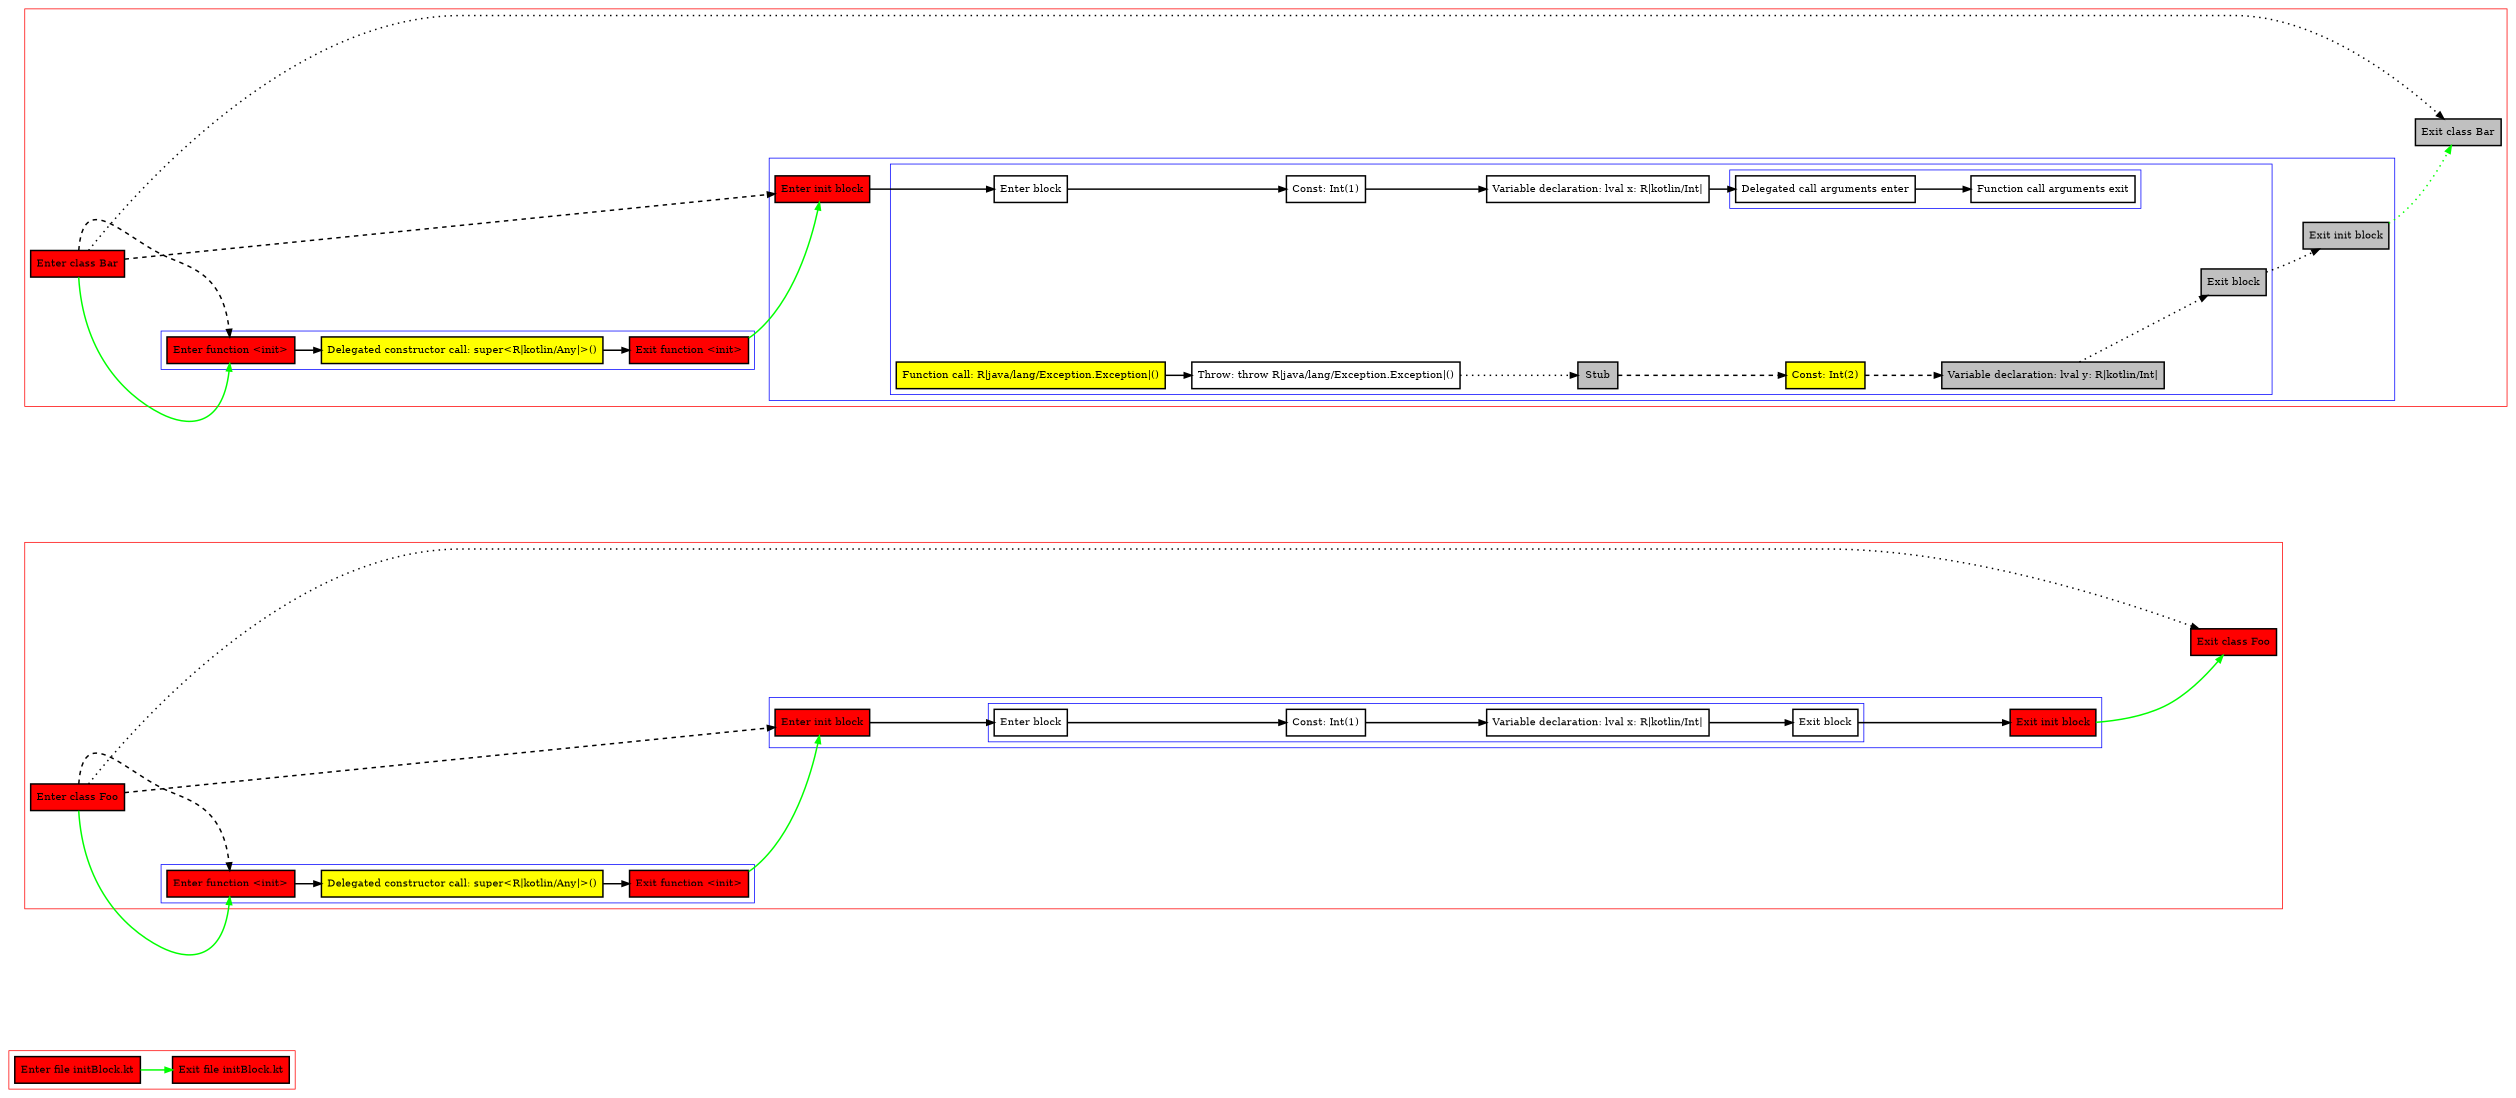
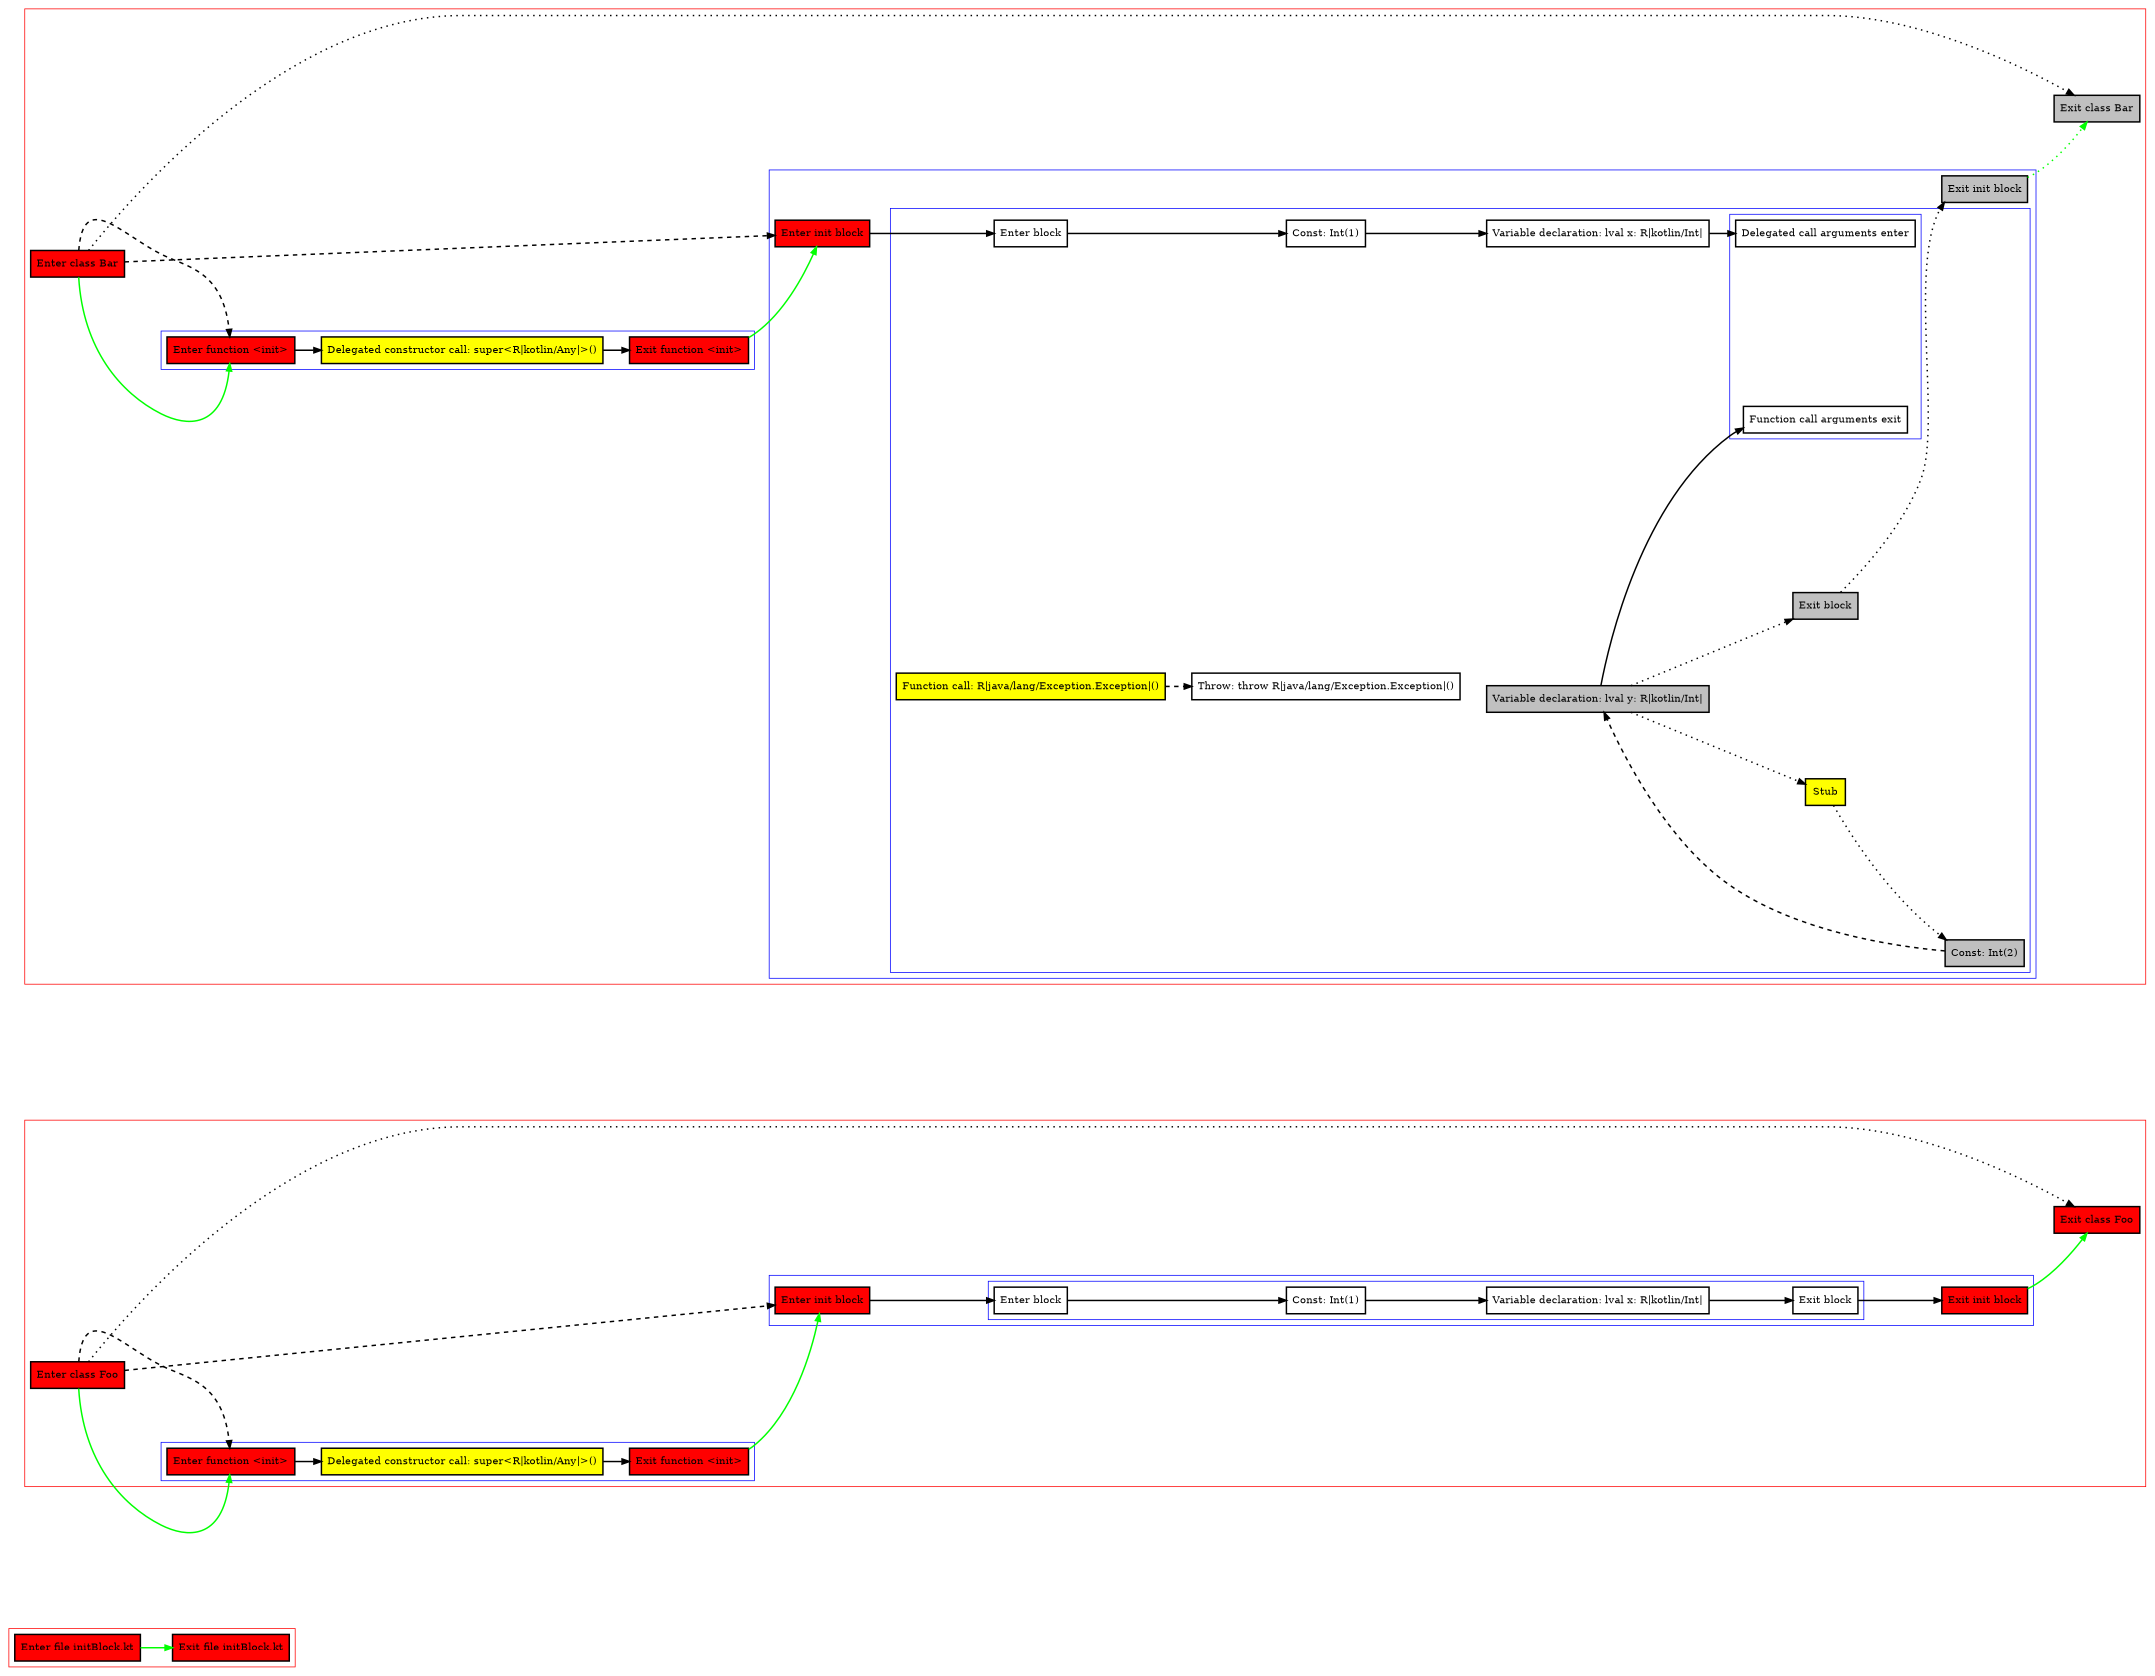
edge "Delegated call arguments enter" -> "Function call arguments exit": now "Variable declaration: lval y: R|kotlin/Int|" -> "Function call arguments exit"
edge "Function call: R|java/lang/Exception.Exception|()" -> "Throw: throw R|java/lang/Exception.Exception|()": style solid -> dashed
edge "Throw: throw R|java/lang/Exception.Exception|()" -> "Stub": now "Variable declaration: lval y: R|kotlin/Int|" -> "Stub"
node "Stub": fillcolor gray -> yellow
edge "Stub" -> "Const: Int(2)": style dashed -> dotted
node "Const: Int(2)": fillcolor yellow -> gray
